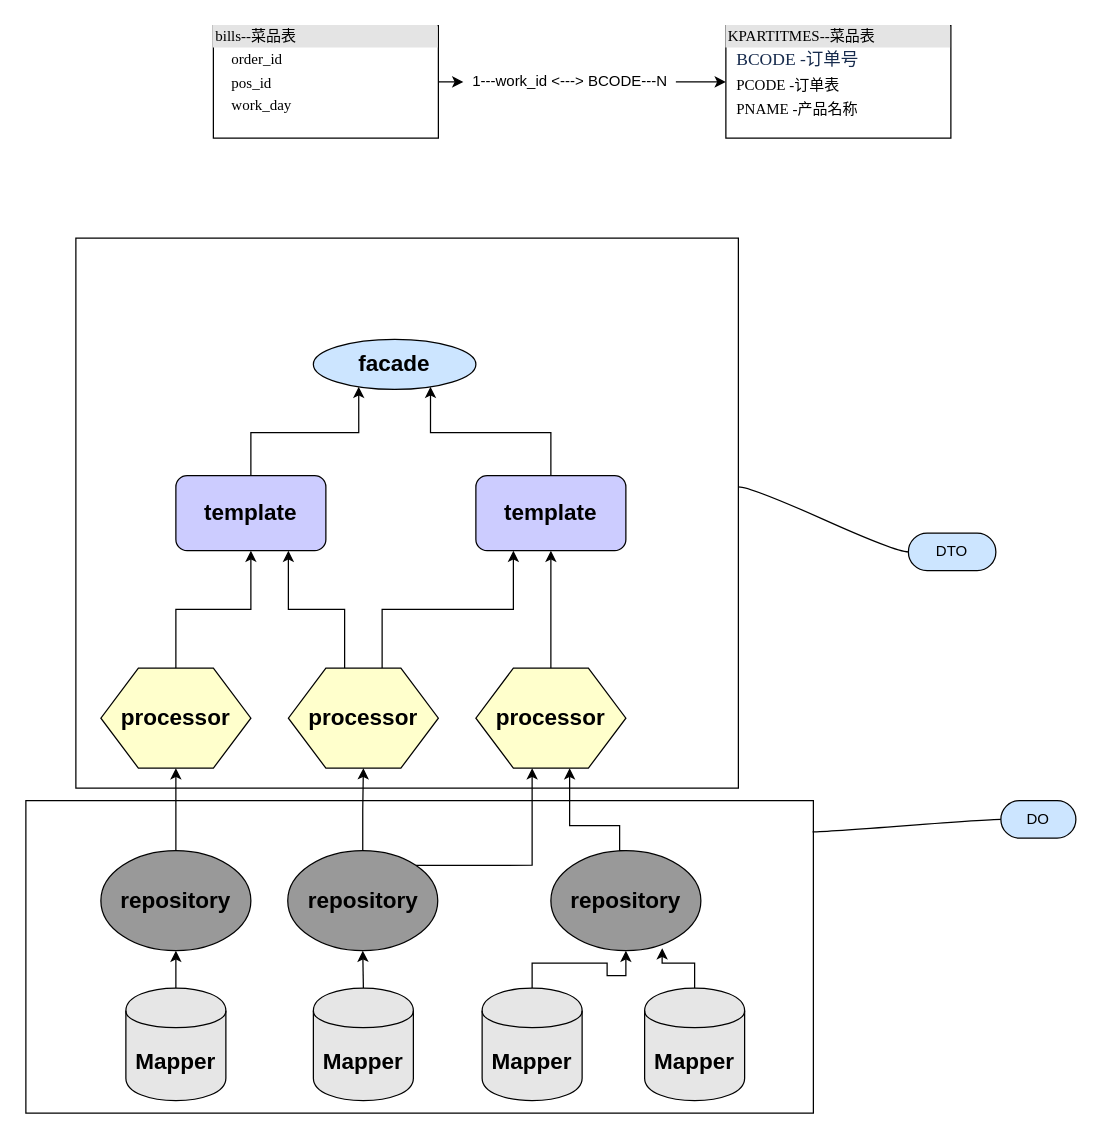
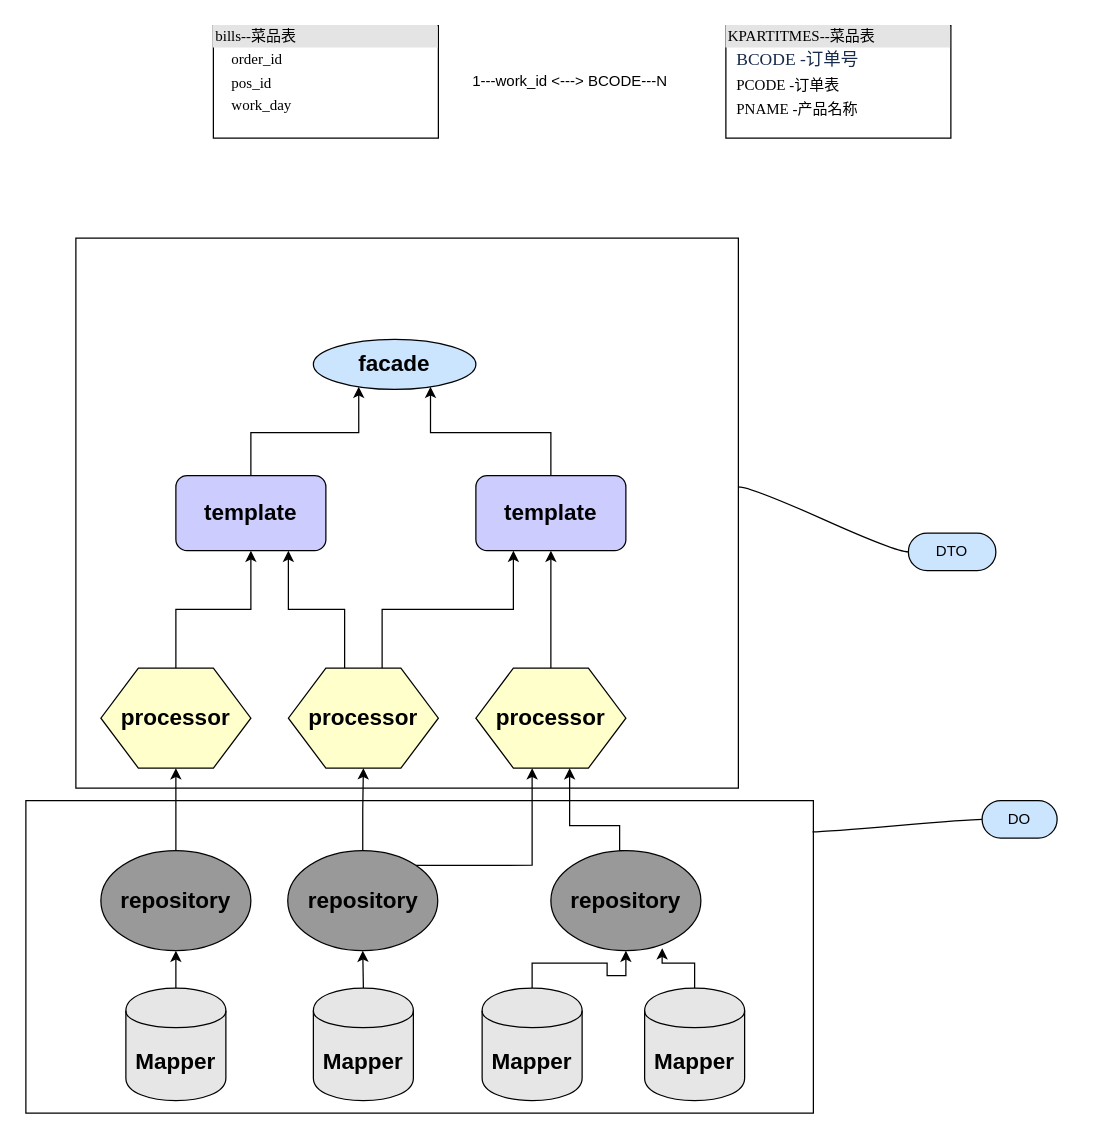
edge "bills--菜品表 order_id pos_id work_day" -> "1---work_id <---> BCODE---N": removed
edge "1---work_id <---> BCODE---N" -> "KPARTITMES--菜品表 BCODE -订单号 PCODE -订单表 PNAME -产品名称": removed
node "DO": moved (1038, 819) -> (1019, 819)
